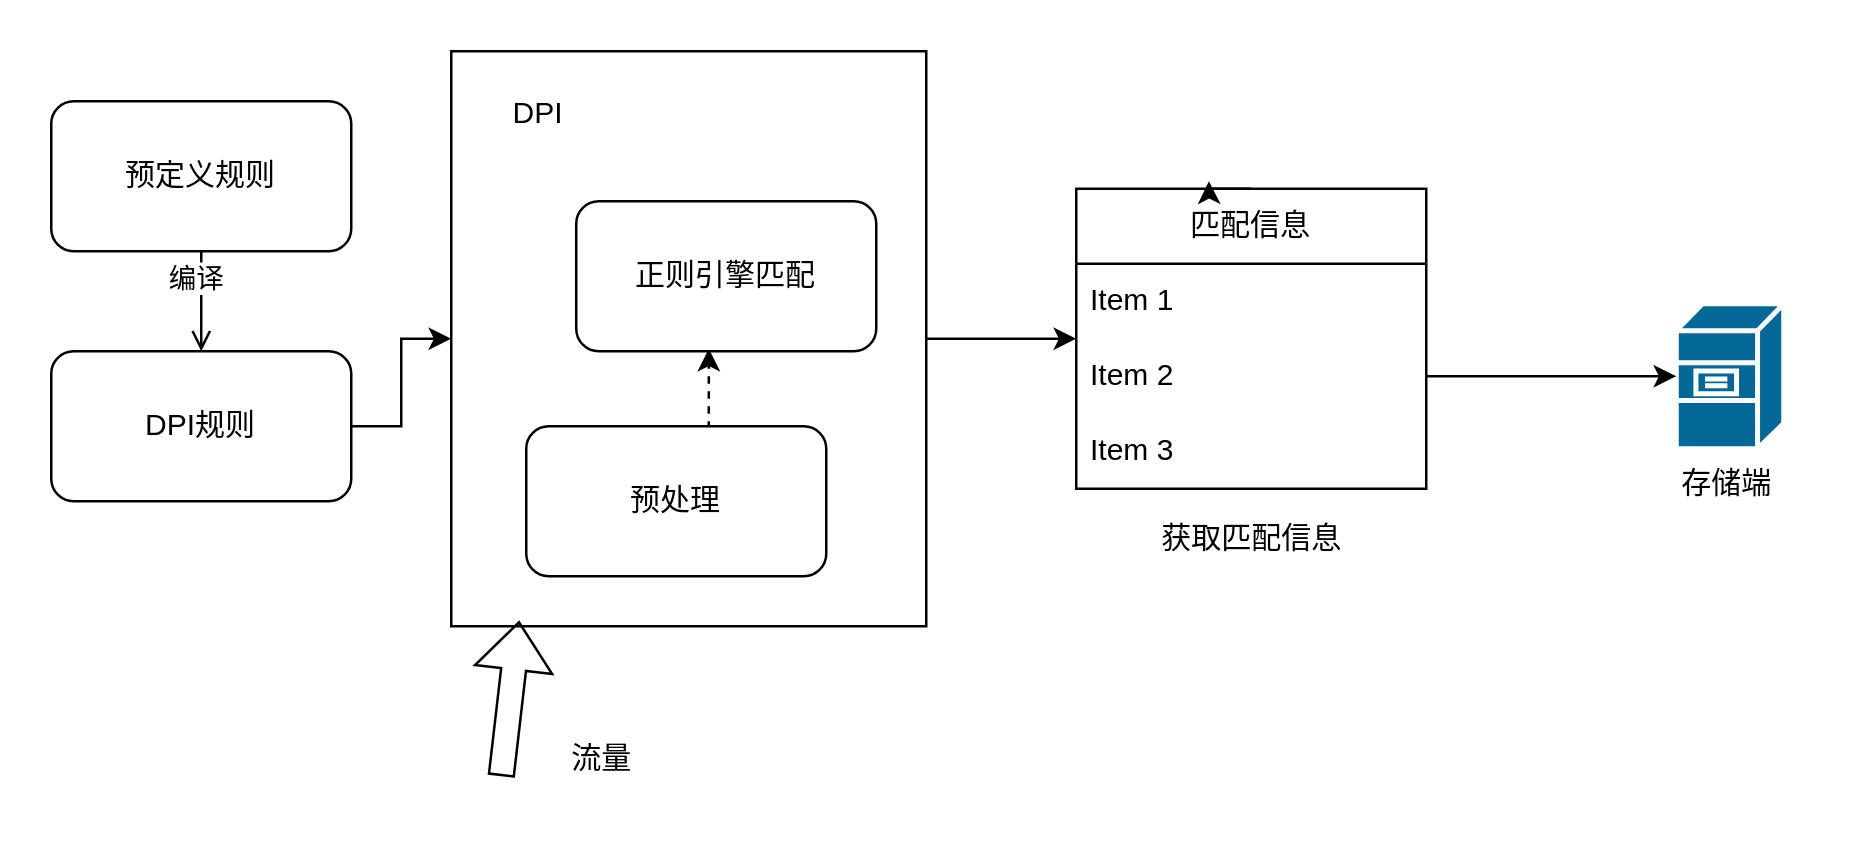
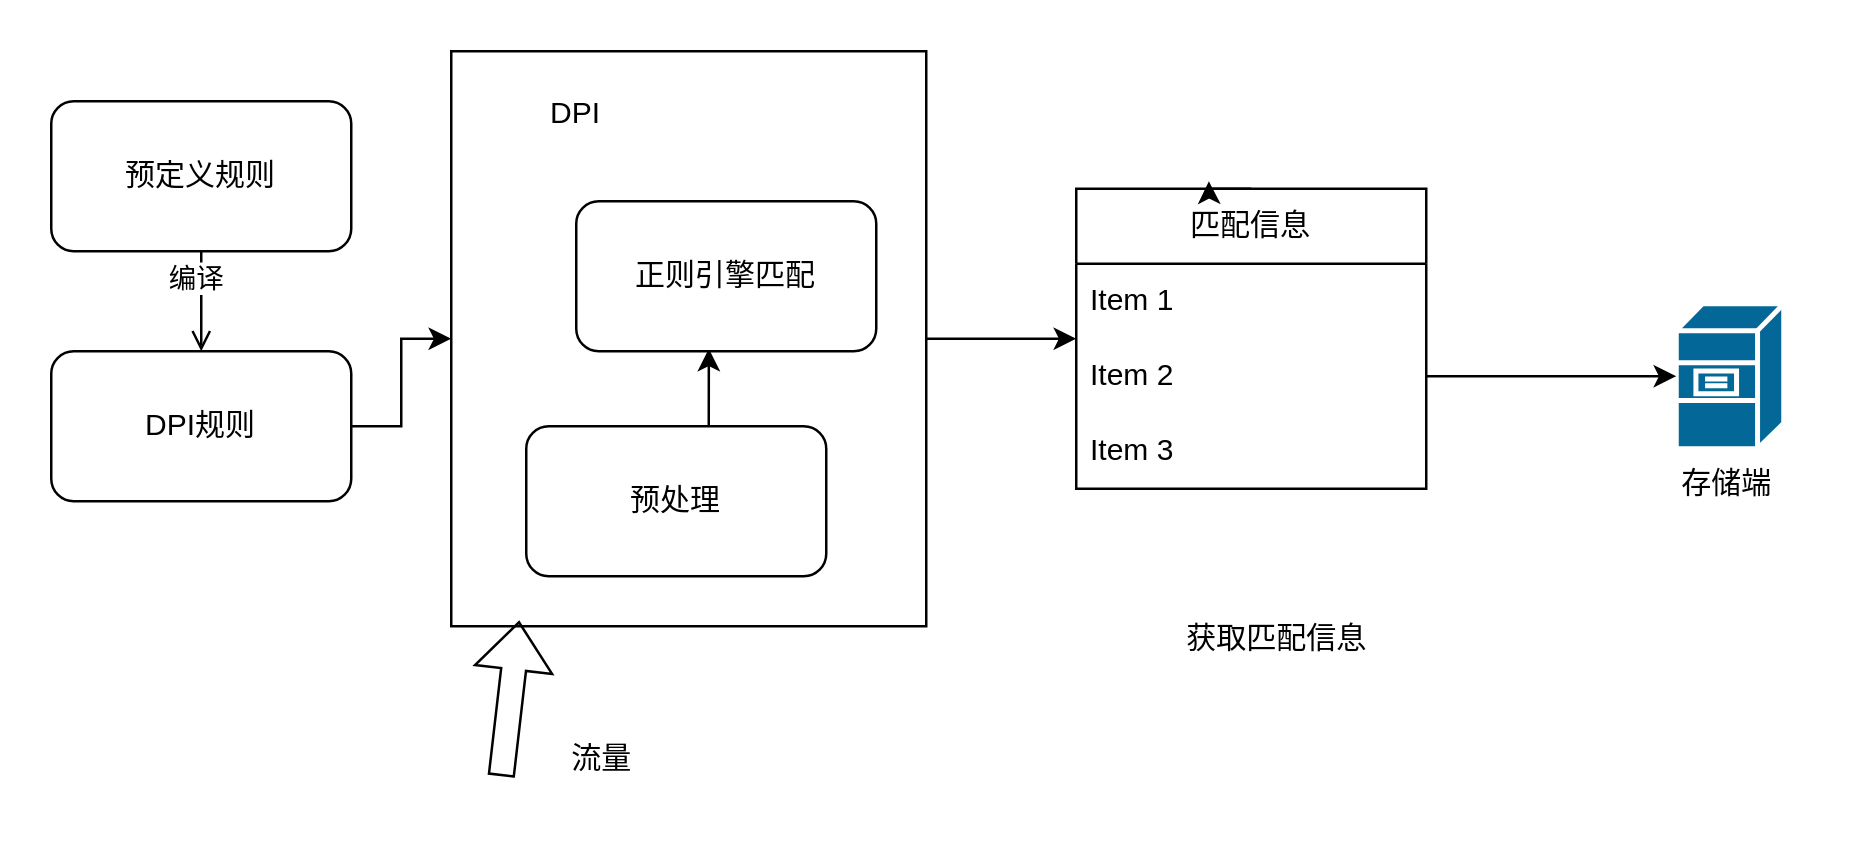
node "DPI": moved (539, 114) -> (576, 114)
edge "预处理" -> "正则引擎匹配": style dashed -> solid
node "获取匹配信息": moved (1251, 539) -> (1276, 639)
